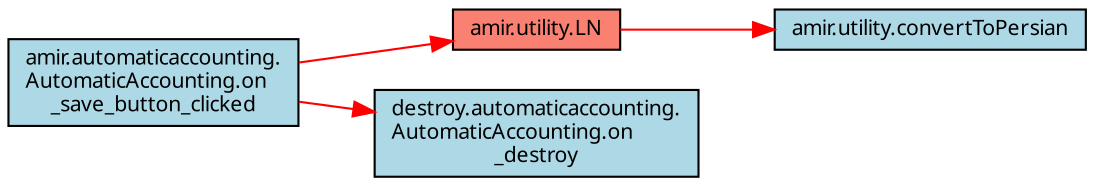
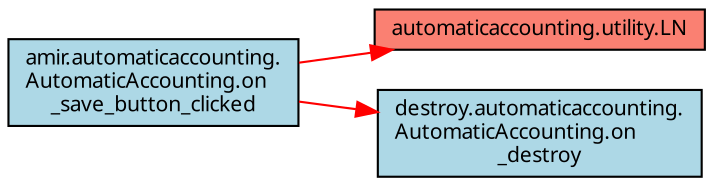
node "amir.utility.LN": label "amir.utility.LN" -> "automaticaccounting.utility.LN"
node "amir.utility.convertToPersian": removed
